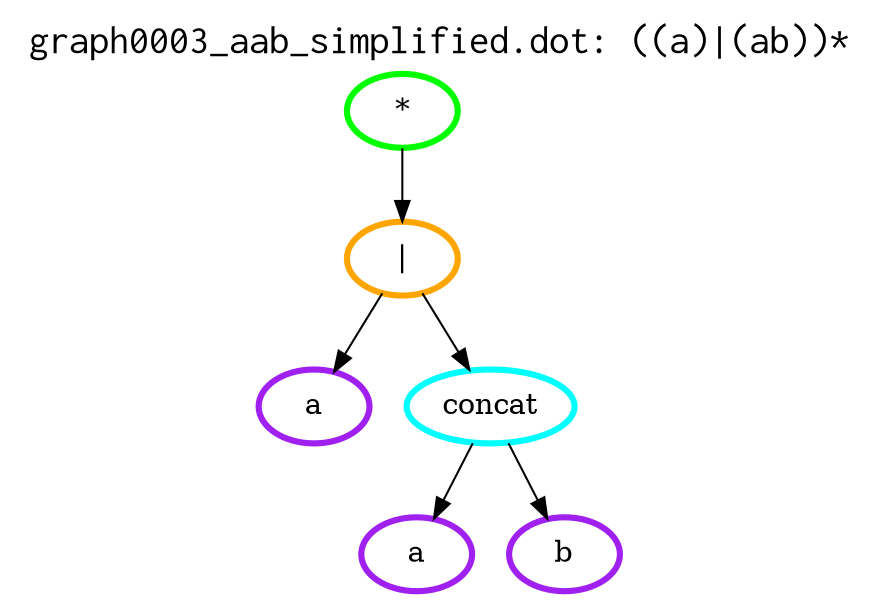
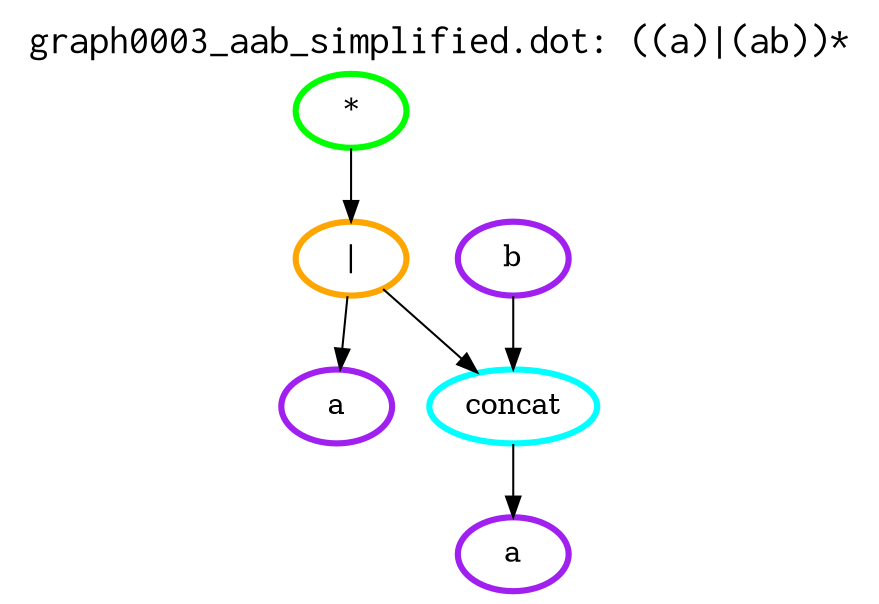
edge "concat" -> "b": reversed
